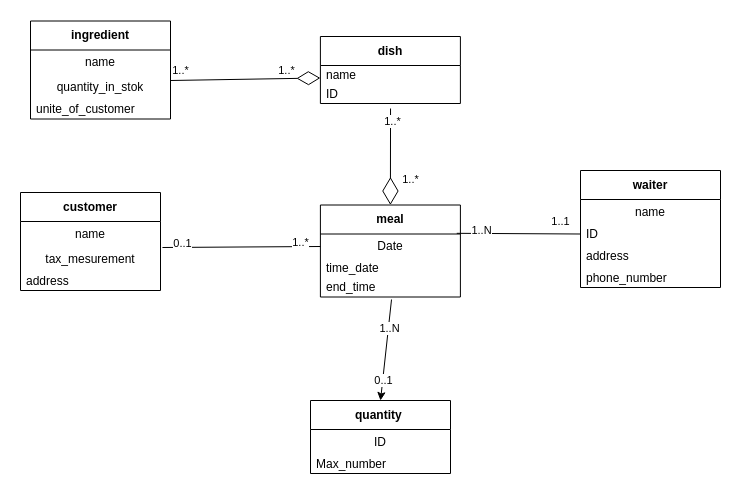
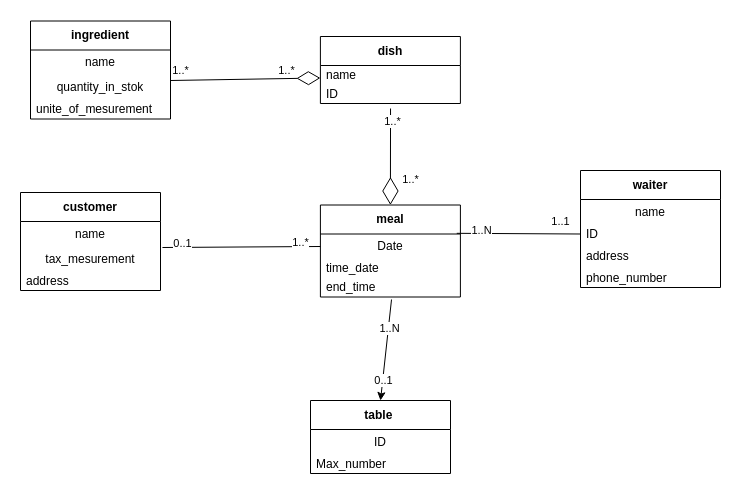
node "unite_of_customer": label "unite_of_customer" -> "unite_of_mesurement"
node "quantity": label "quantity" -> "table"
